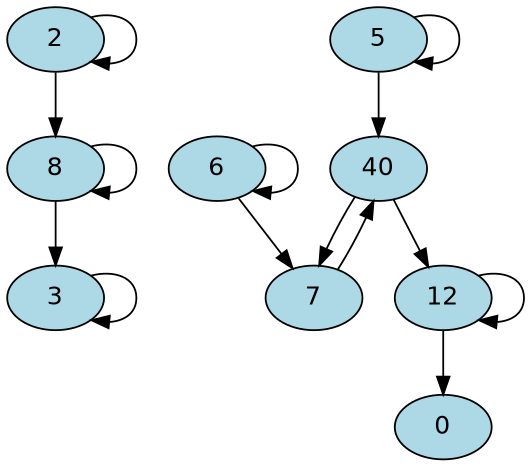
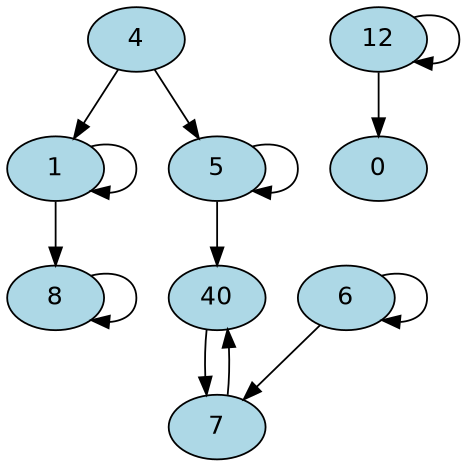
node "2": label "2" -> "1"
node "4": added
edge "40" -> "12": removed
node "3": removed
